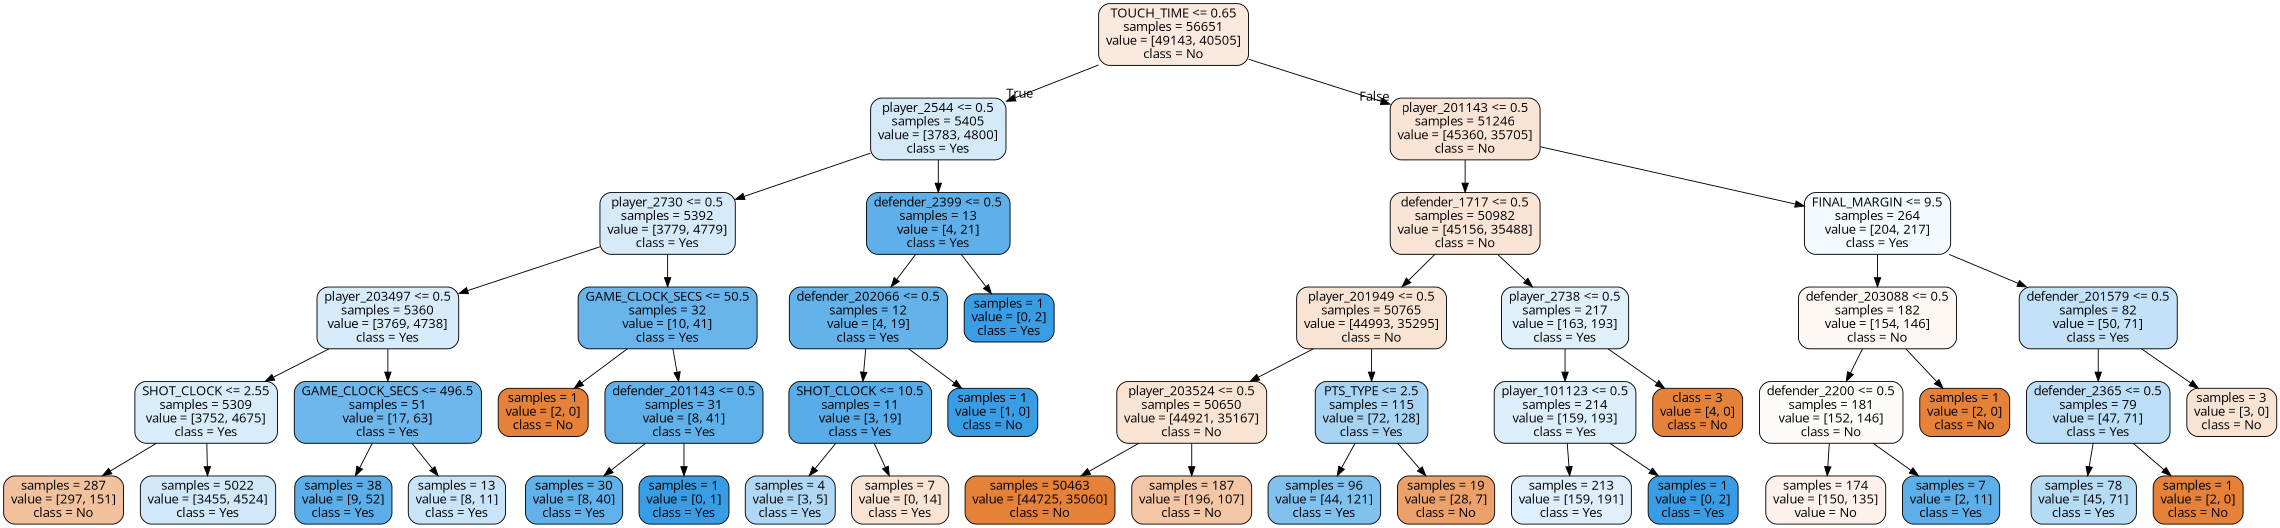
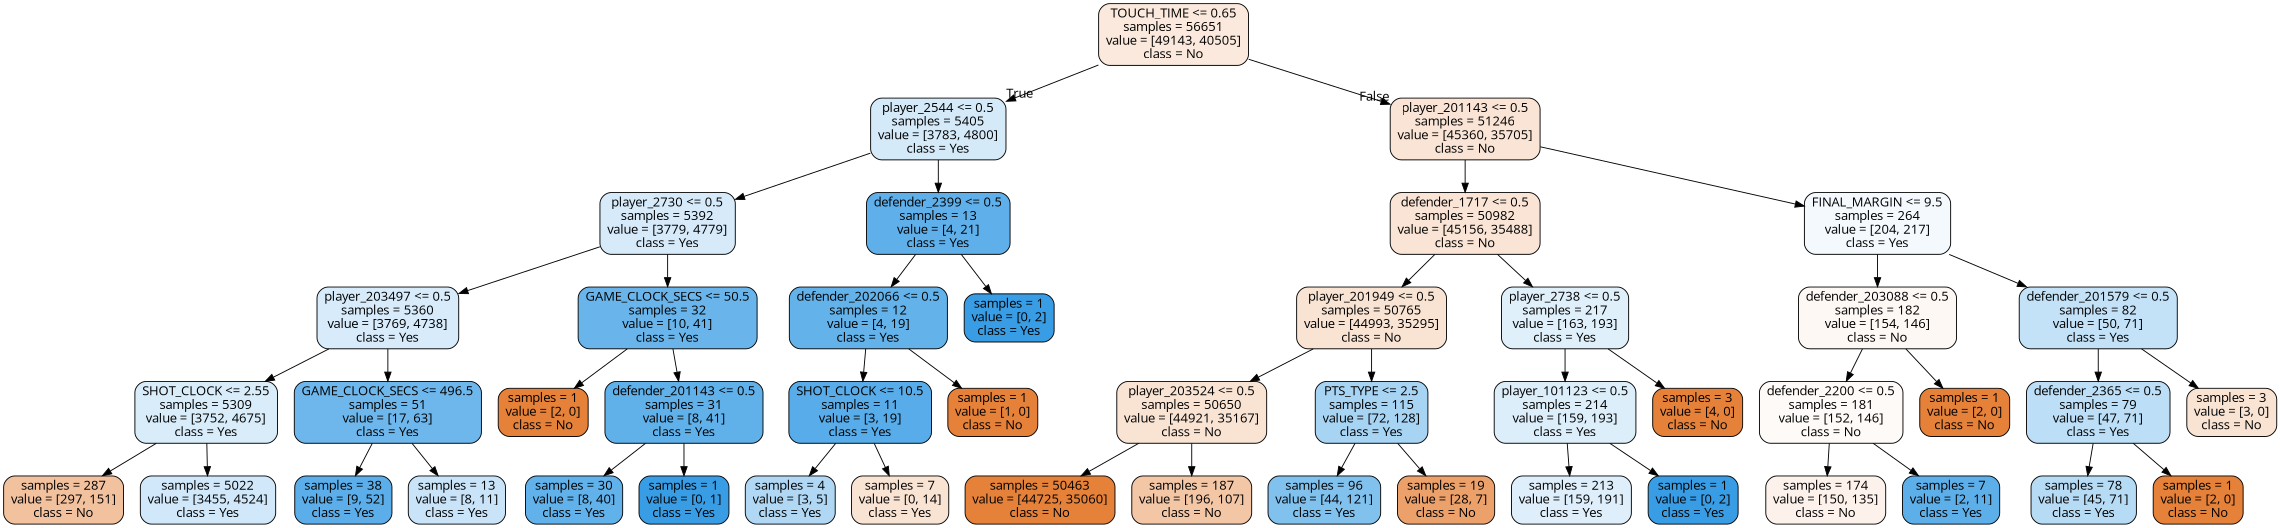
node "samples = 1 value = [1, 0] class = No": fillcolor #399de5 -> #e58139
node "class = 3 value = [4, 0] class = No": label "class = 3 value = [4, 0] class = No" -> "samples = 3 value = [4, 0] class = No"
node "samples = 174 value = [150, 135] value = No": label "samples = 174 value = [150, 135] value = No" -> "samples = 174 value = [150, 135] class = No"
